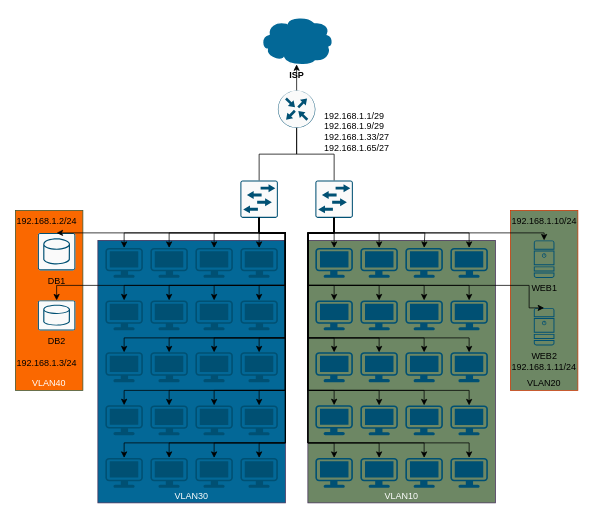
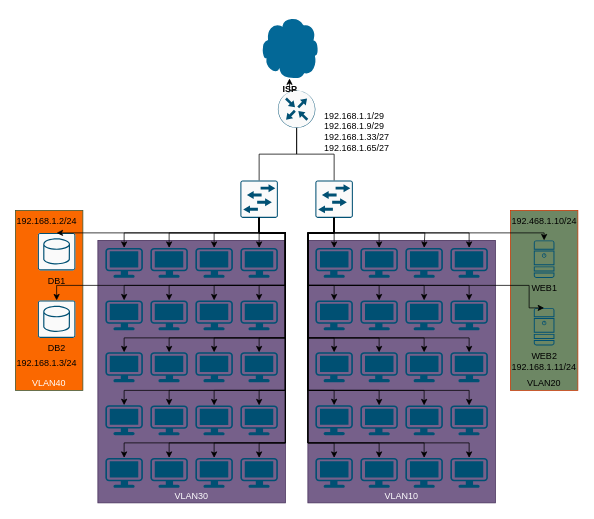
node "ISP": size 74x50 -> 60x64
node "192.168.1.10/24": label "192.168.1.10/24" -> "192.468.1.10/24"
node "DB2": size 38x30 -> 38x38
node "VLAN30": fillcolor #036897 -> #76608a
node "VLAN10": fillcolor #6d8764 -> #76608a
